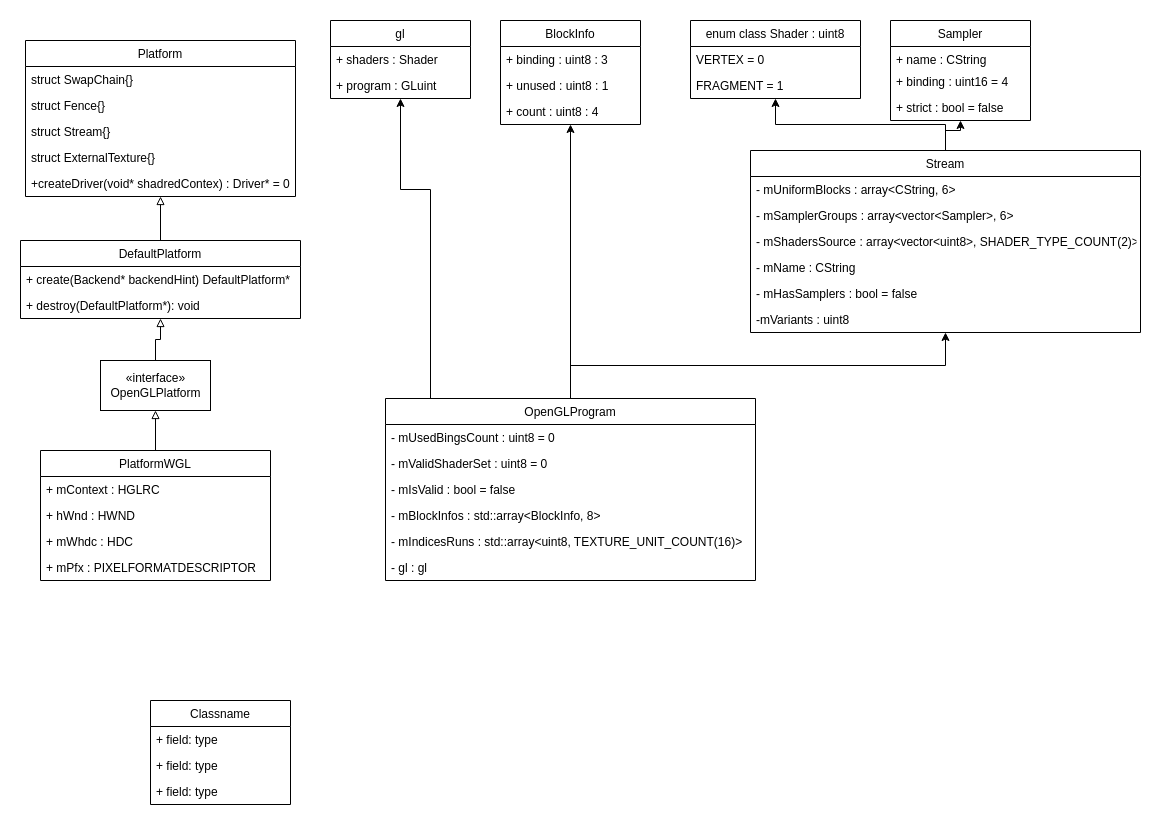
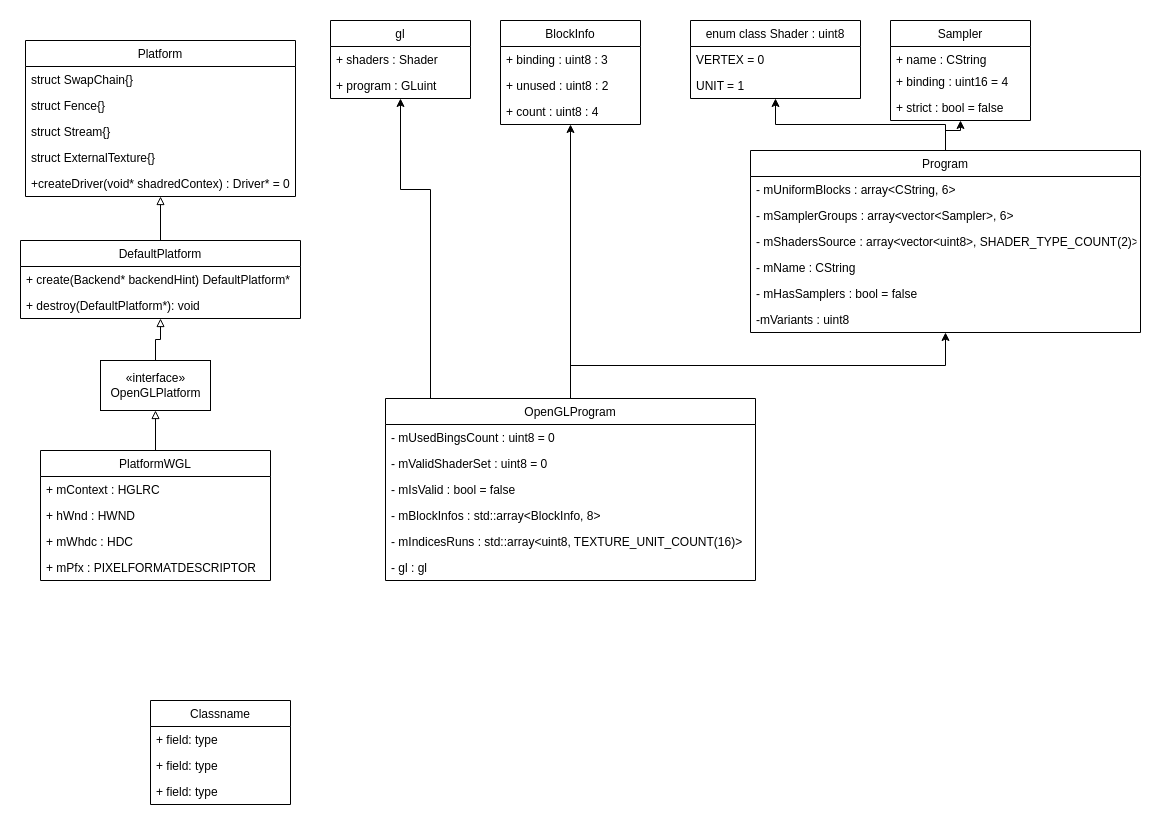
node "+ unused : uint8 : 1": label "+ unused : uint8 : 1" -> "+ unused : uint8 : 2"
node "FRAGMENT = 1": label "FRAGMENT = 1" -> "UNIT = 1"
node "Stream": label "Stream" -> "Program"
